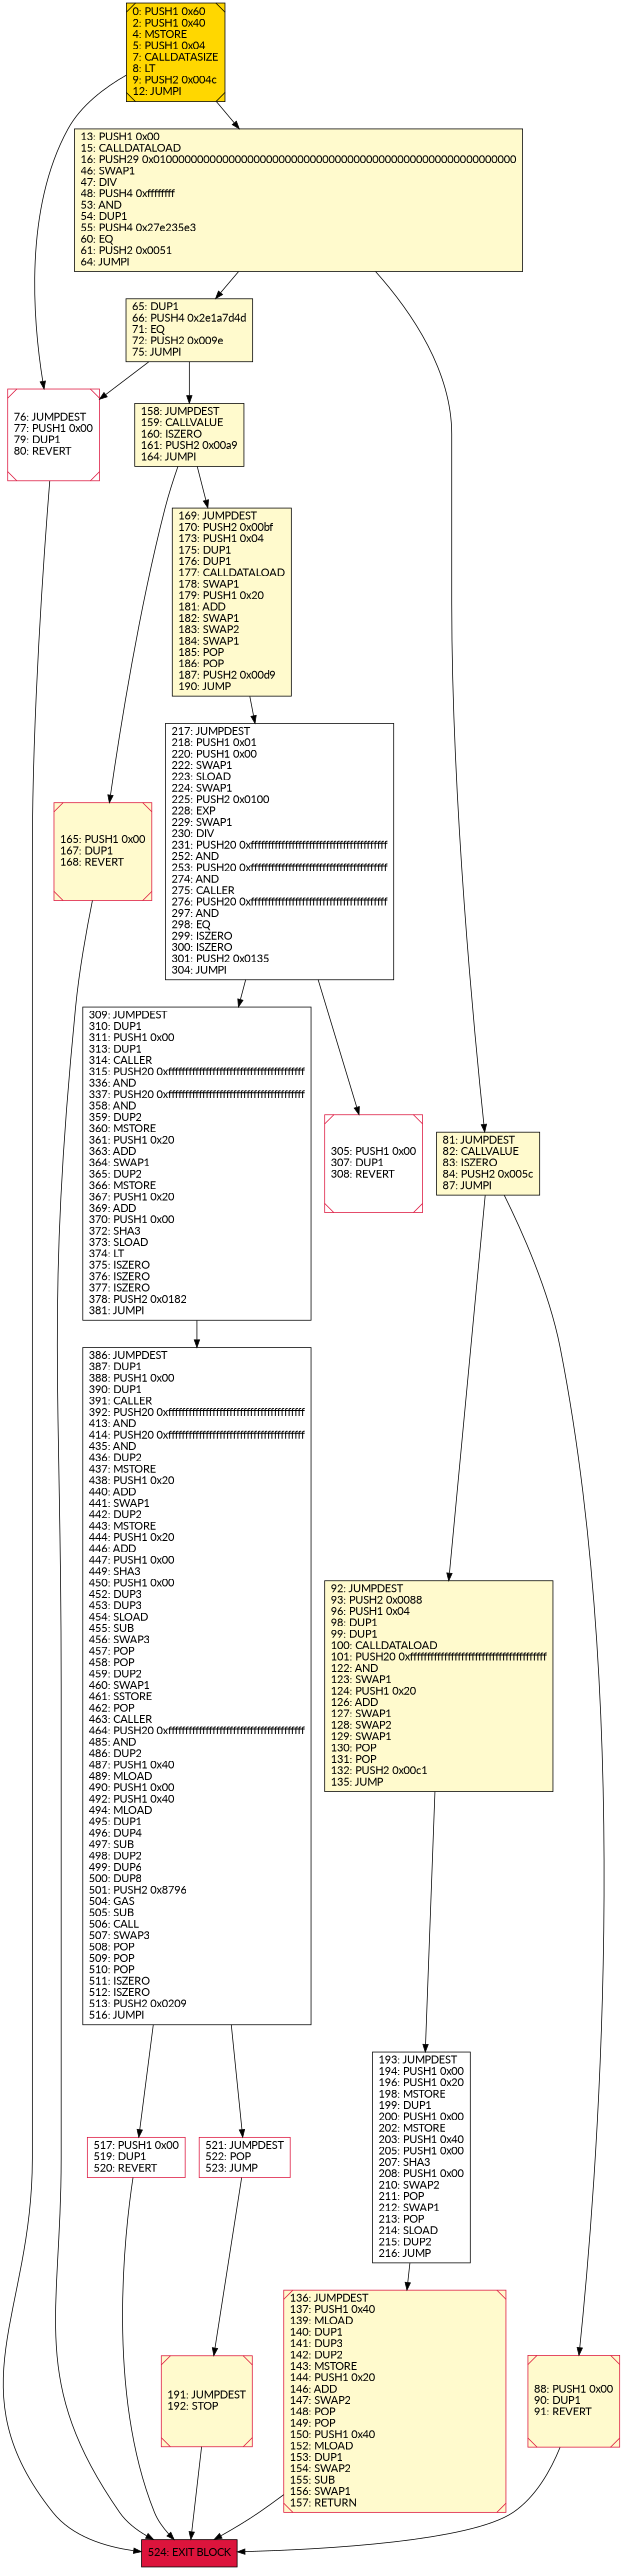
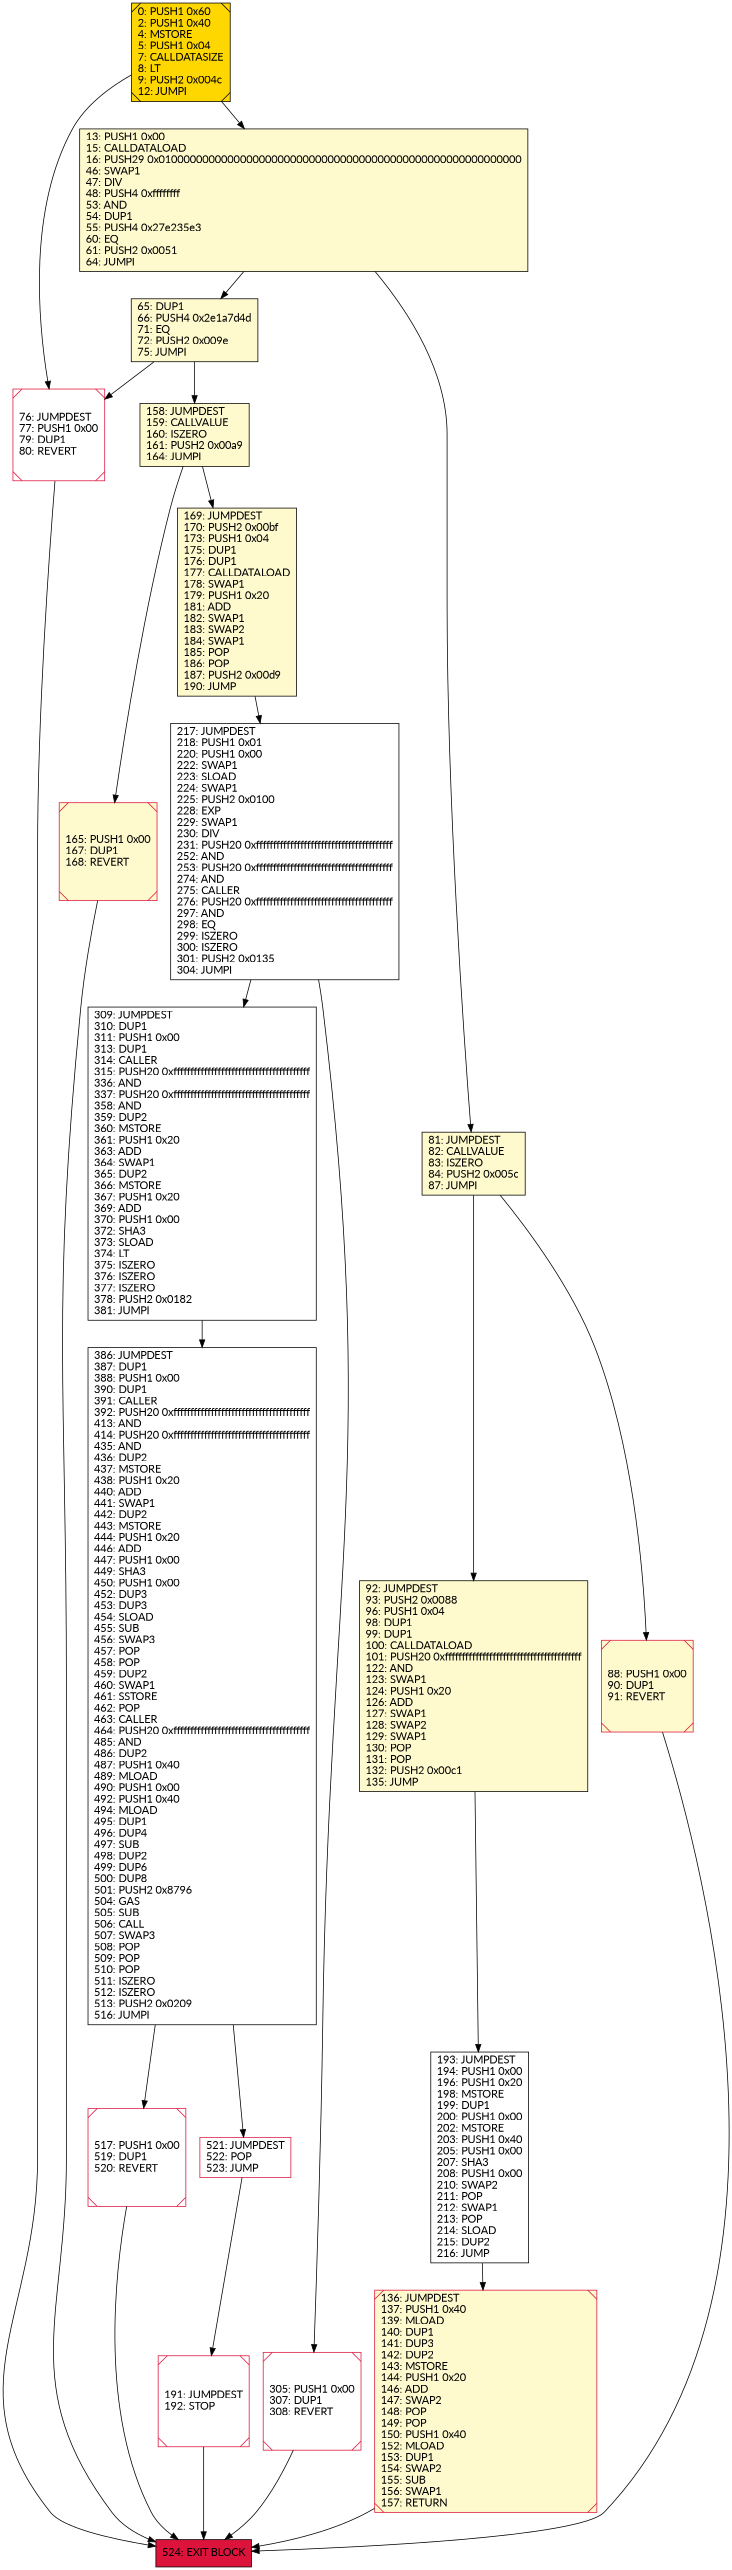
node "517: PUSH1 0x00 519: DUP1 520: REVERT": shape box -> Msquare
node "191: JUMPDEST 192: STOP": fillcolor lemonchiffon -> white
edge "305: PUSH1 0x00 307: DUP1 308: REVERT" -> "524: EXIT BLOCK": added
